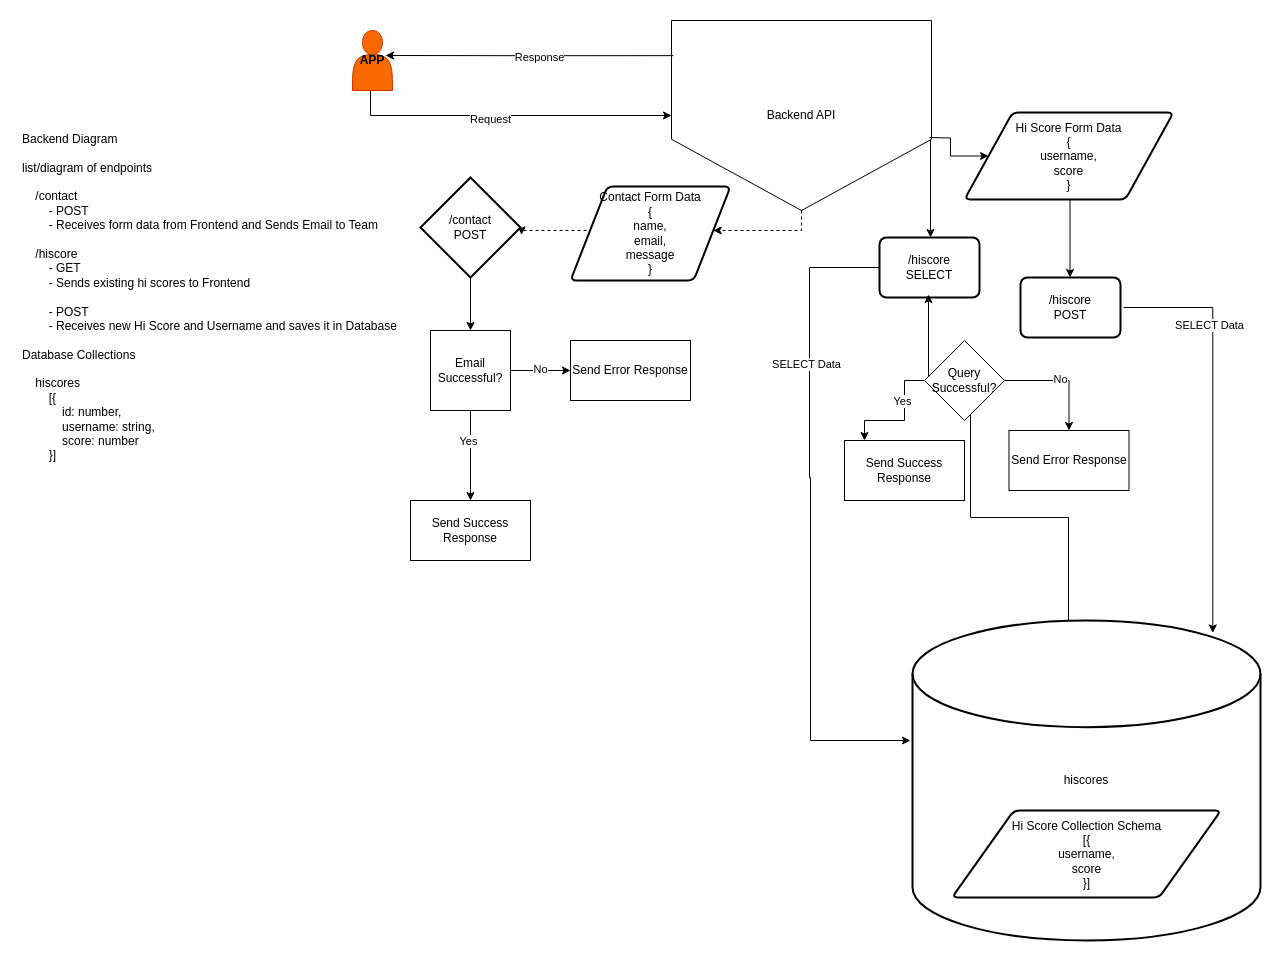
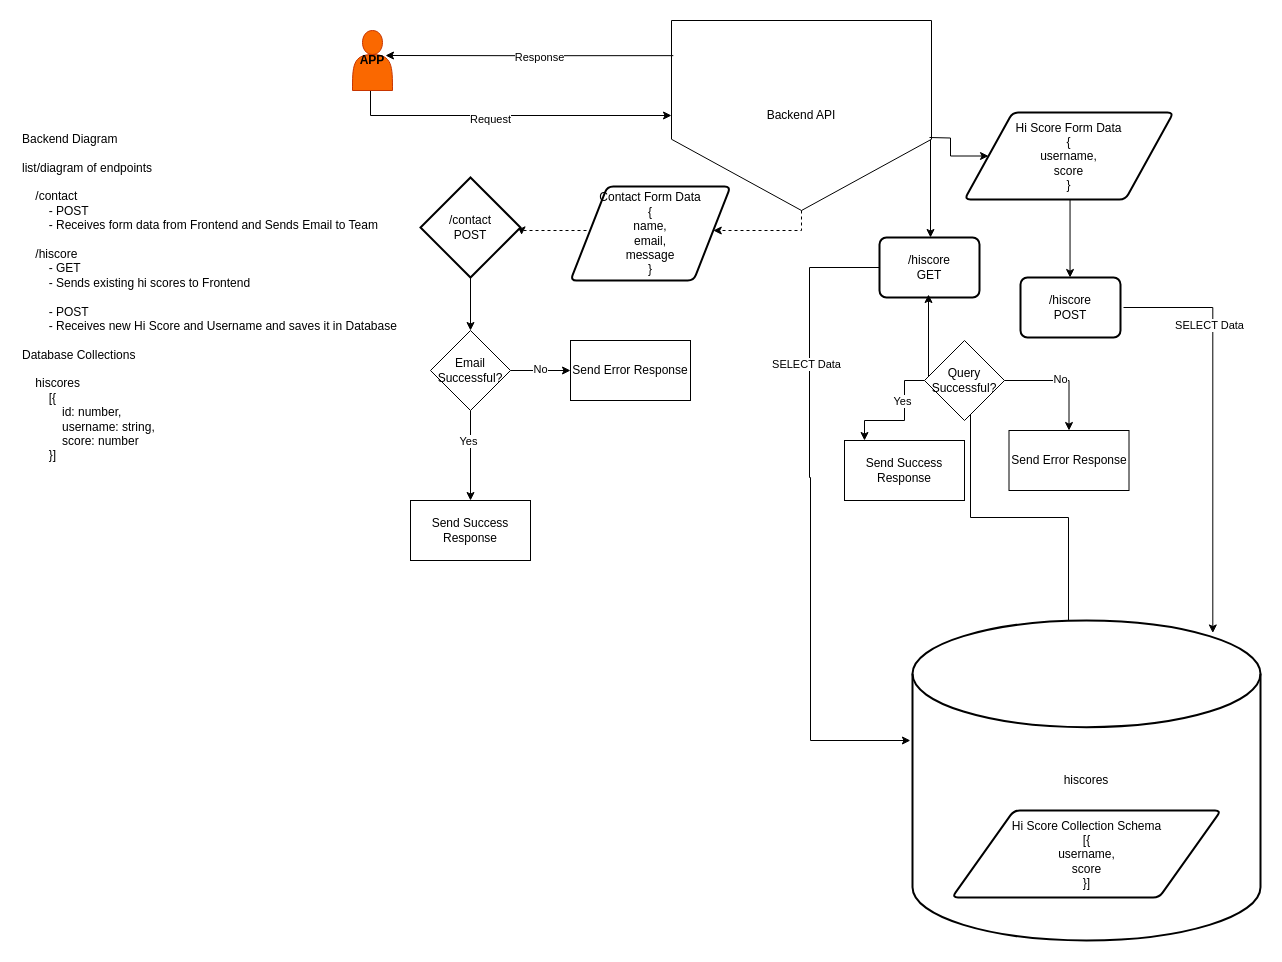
node "/hiscore SELECT": label "/hiscore SELECT" -> "/hiscore GET"
node "Email Successful?": shape rectangle -> diamond
